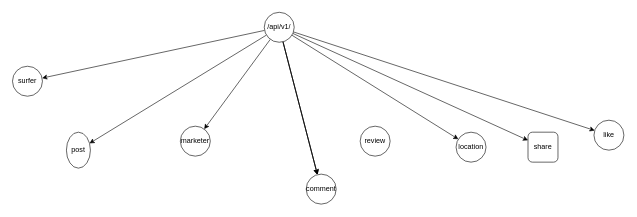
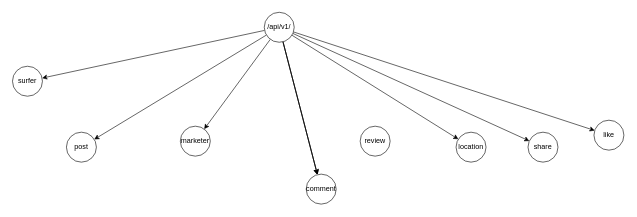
node "share": shape rounded rectangle -> ellipse
node "post": size 24x36 -> 30x30
